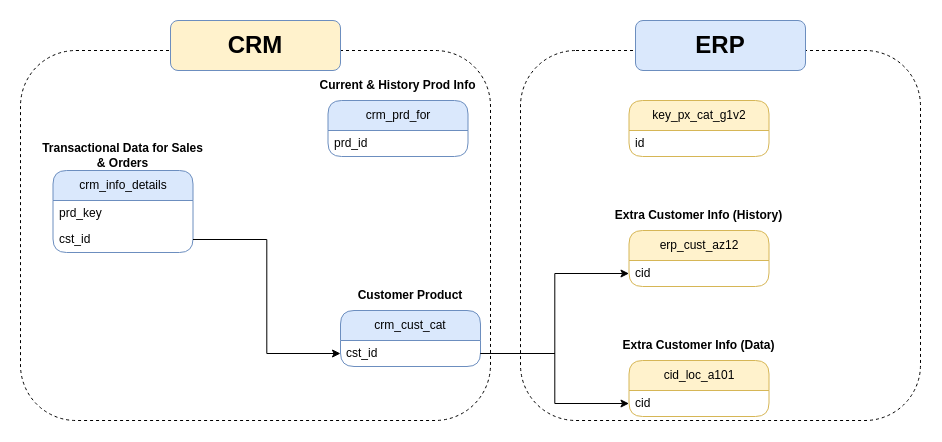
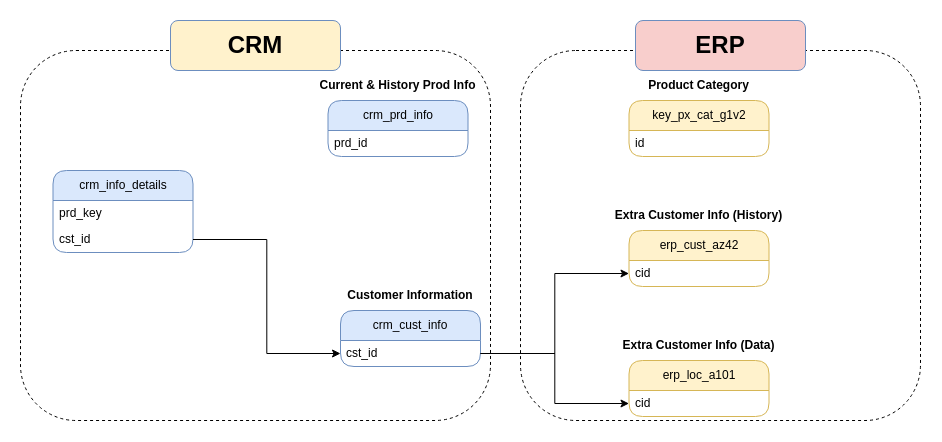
node "ERP": fillcolor #dae8fc -> #f8cecc
node "Product Category": added
node "crm_prd_for": label "crm_prd_for" -> "crm_prd_info"
node "Transactional Data for Sales & Orders": removed
node "erp_cust_az12": label "erp_cust_az12" -> "erp_cust_az42"
node "Customer Product": label "Customer Product" -> "Customer Information"
node "crm_cust_cat": label "crm_cust_cat" -> "crm_cust_info"
node "cid_loc_a101": label "cid_loc_a101" -> "erp_loc_a101"
